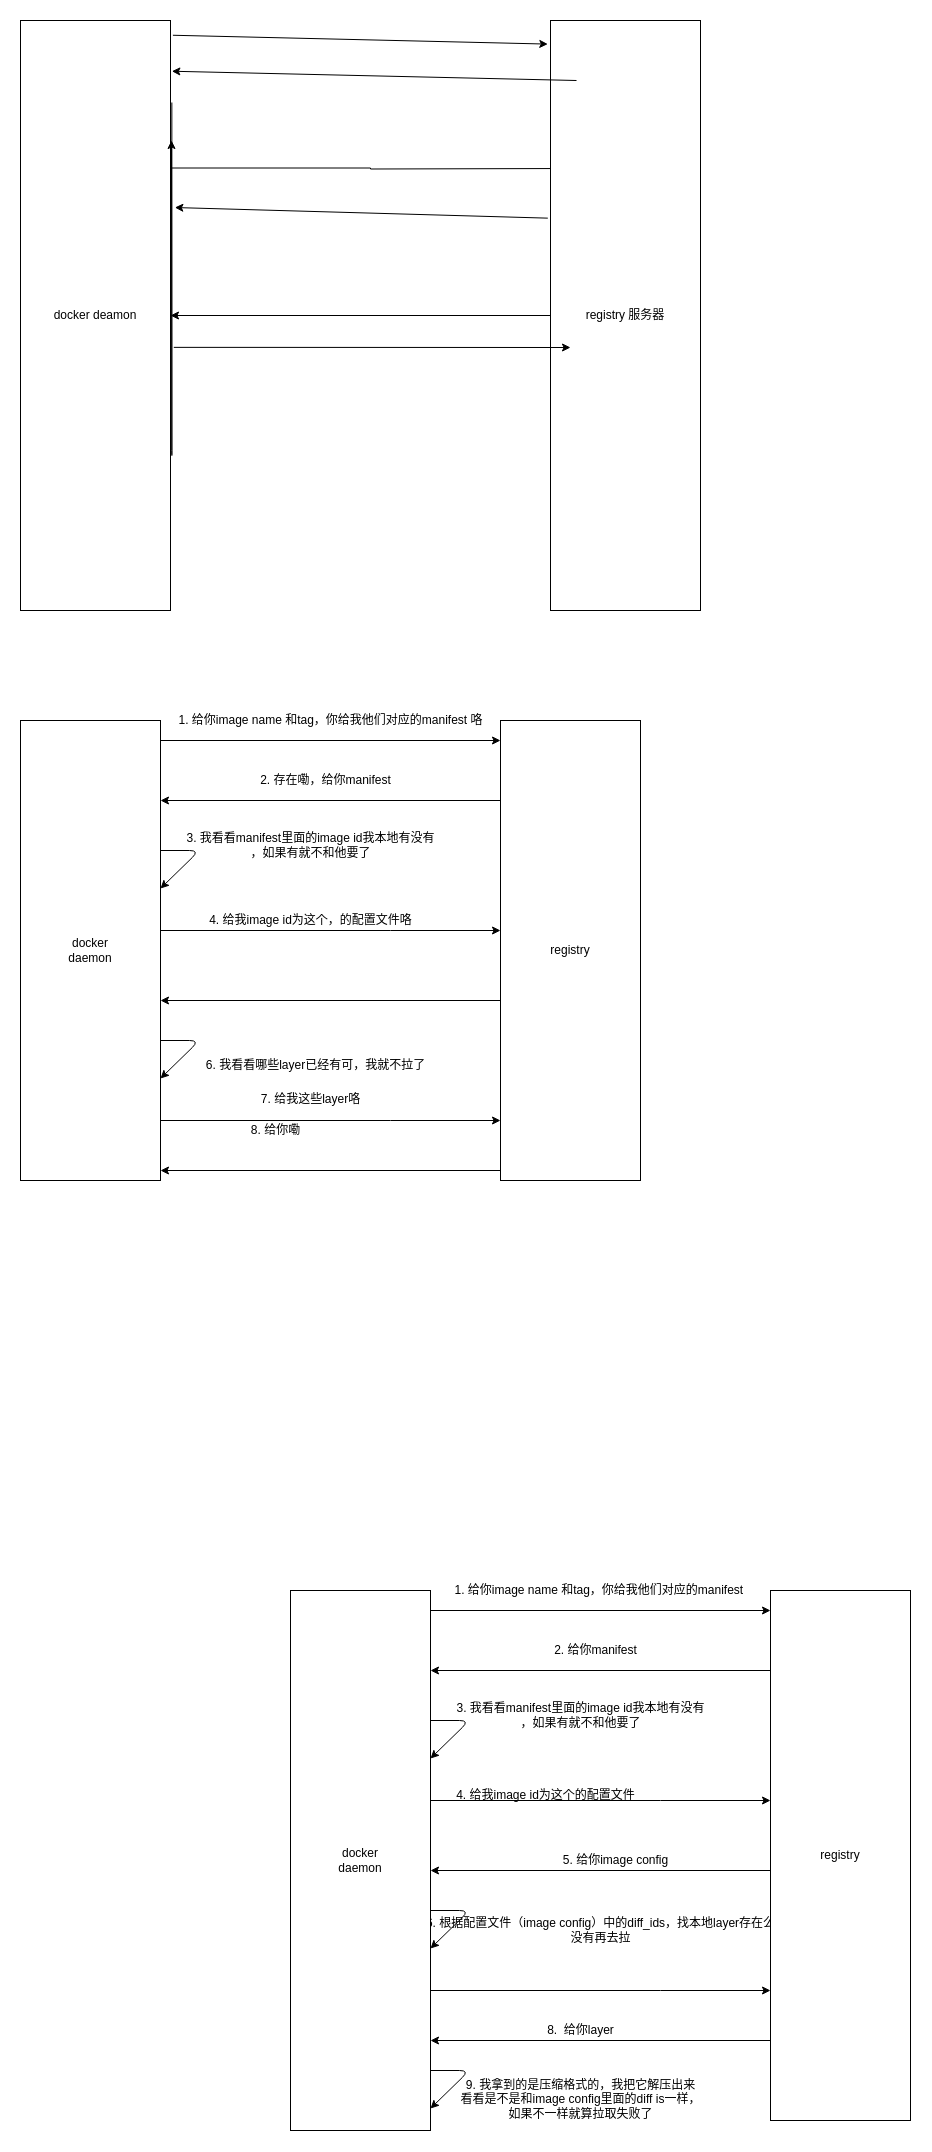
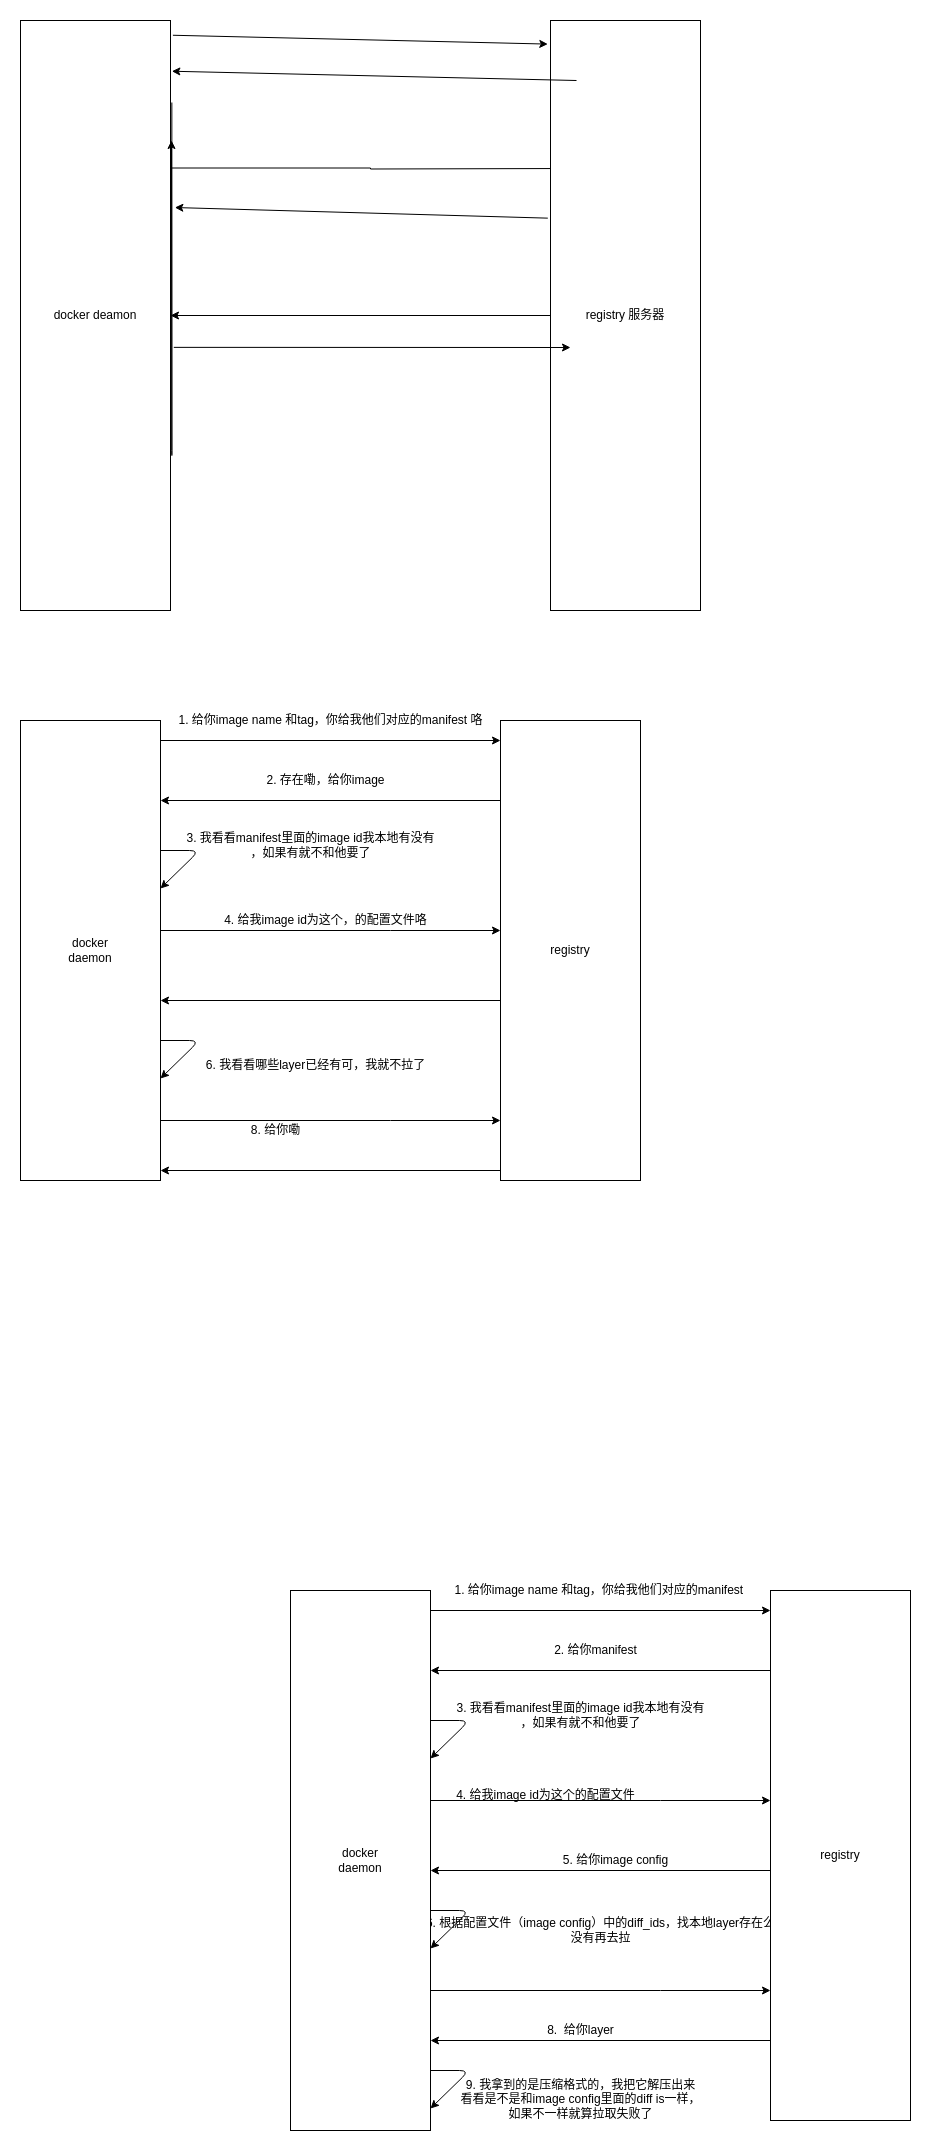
node "2. 存在嘞，给你manifest": label "2. 存在嘞，给你manifest" -> "2. 存在嘞，给你image"
node "4. 给我image id为这个，的配置文件咯": moved (311, 921) -> (326, 921)
node "7. 给我这些layer咯": removed
